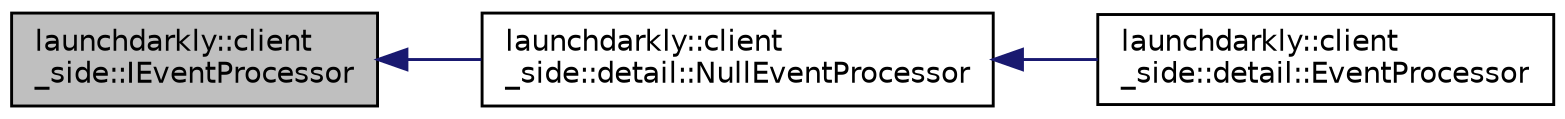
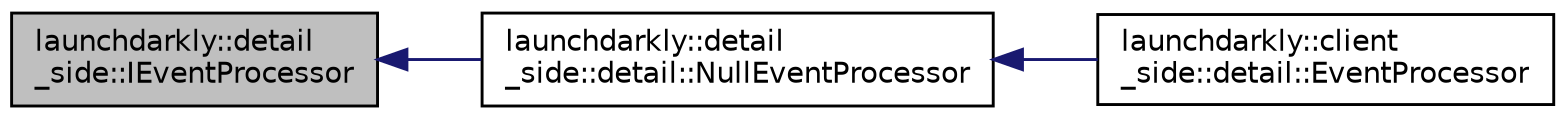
node "launchdarkly::client _side::IEventProcessor": label "launchdarkly::client _side::IEventProcessor" -> "launchdarkly::detail _side::IEventProcessor"
node "launchdarkly::client _side::detail::NullEventProcessor": label "launchdarkly::client _side::detail::NullEventProcessor" -> "launchdarkly::detail _side::detail::NullEventProcessor"
